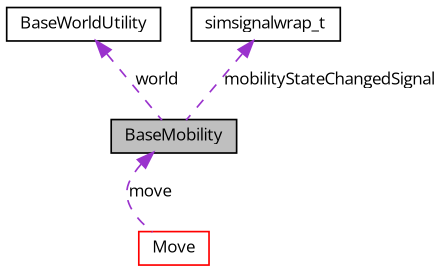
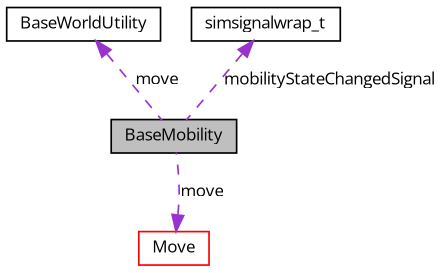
edge "BaseMobility" -> "BaseWorldUtility": label "world" -> "move"
edge "Move" -> "BaseMobility": reversed
